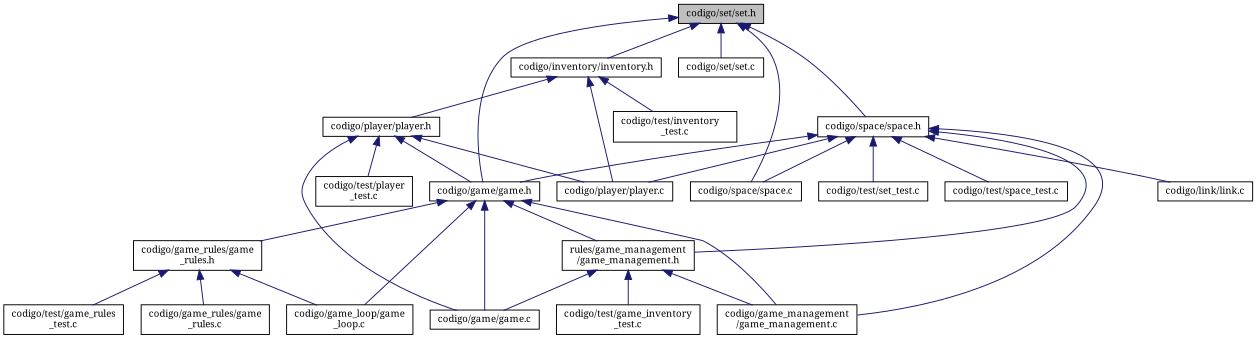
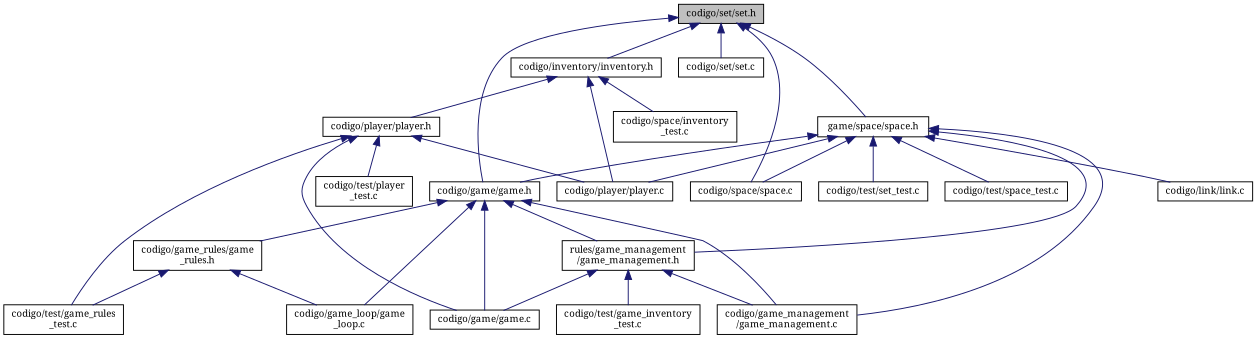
node "codigo/test/inventory _test.c": label "codigo/test/inventory _test.c" -> "codigo/space/inventory _test.c"
node "codigo/space/space.h": label "codigo/space/space.h" -> "game/space/space.h"
edge "codigo/game/game.h" -> "codigo/player/player.h": now "codigo/test/game_rules _test.c" -> "codigo/player/player.h"
node "codigo/game_rules/game _rules.c": removed
